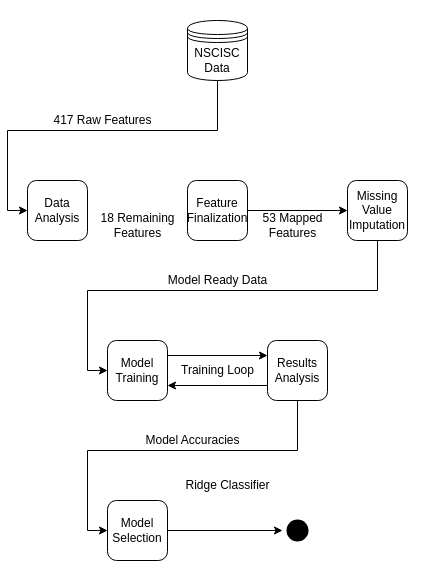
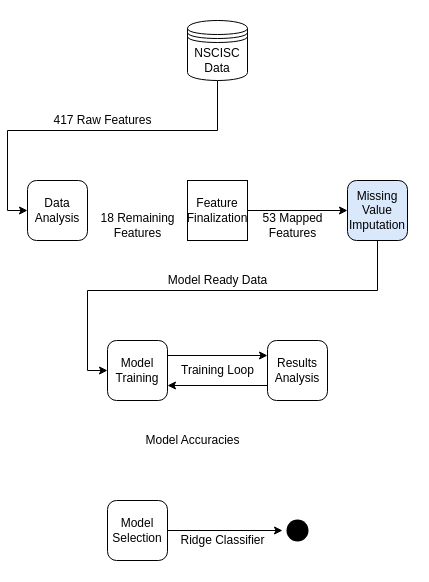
node "Feature Finalization": shape rounded rectangle -> rectangle
node "Missing Value Imputation": fillcolor #ffffff -> #dae8fc
edge "Results Analysis" -> "Model Selection": removed
node "Ridge Classifier": moved (228, 486) -> (223, 541)
